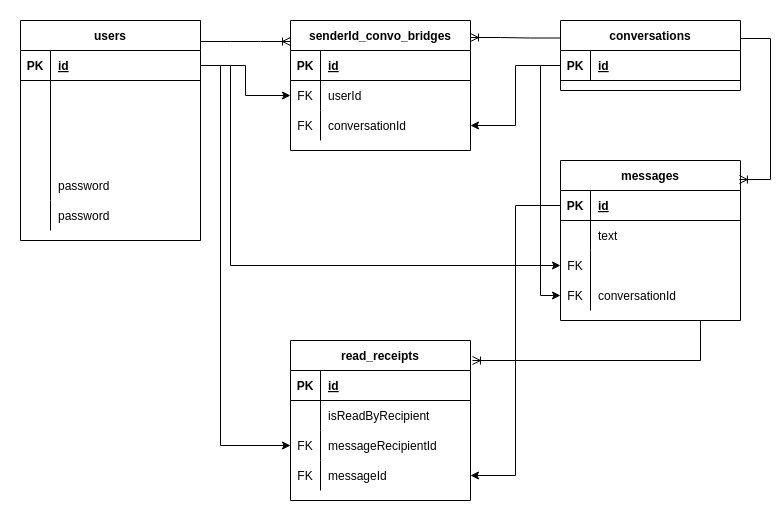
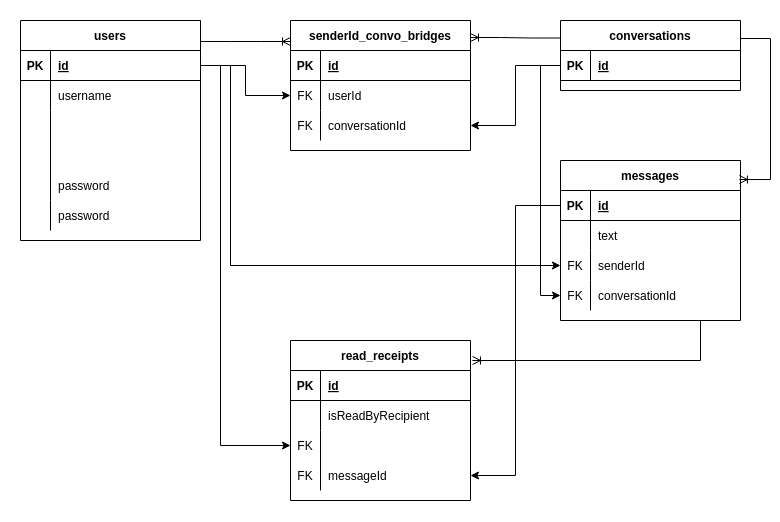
node "username": added
node "senderId": added
node "messageRecipientId": removed
